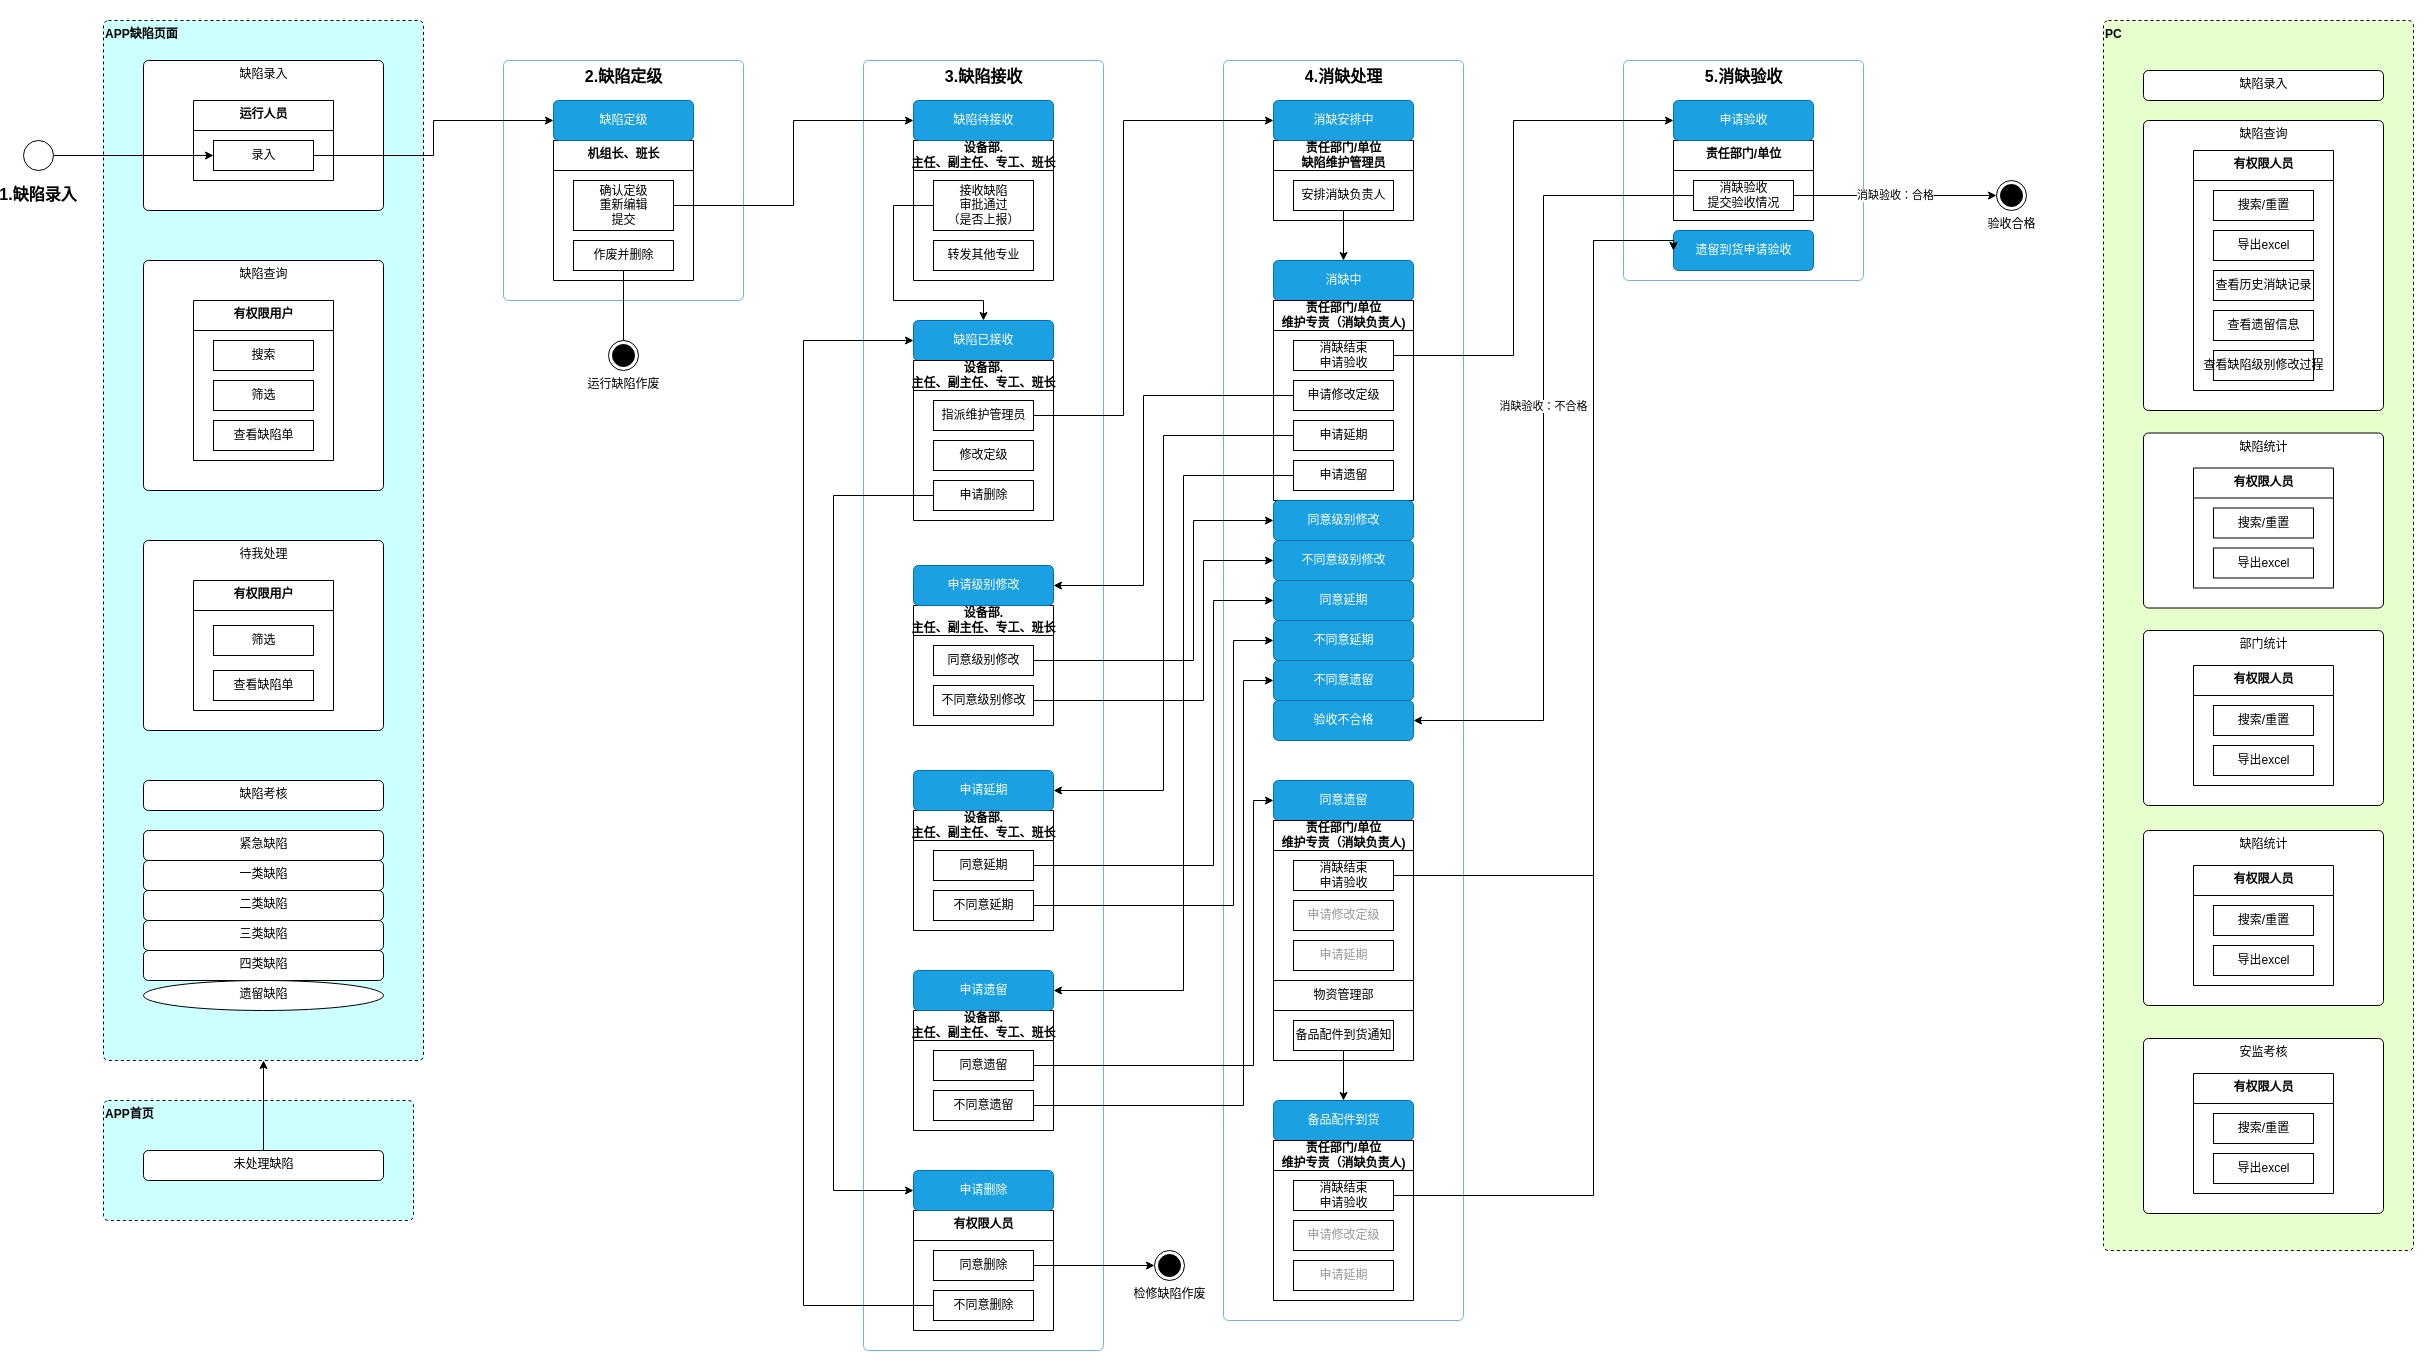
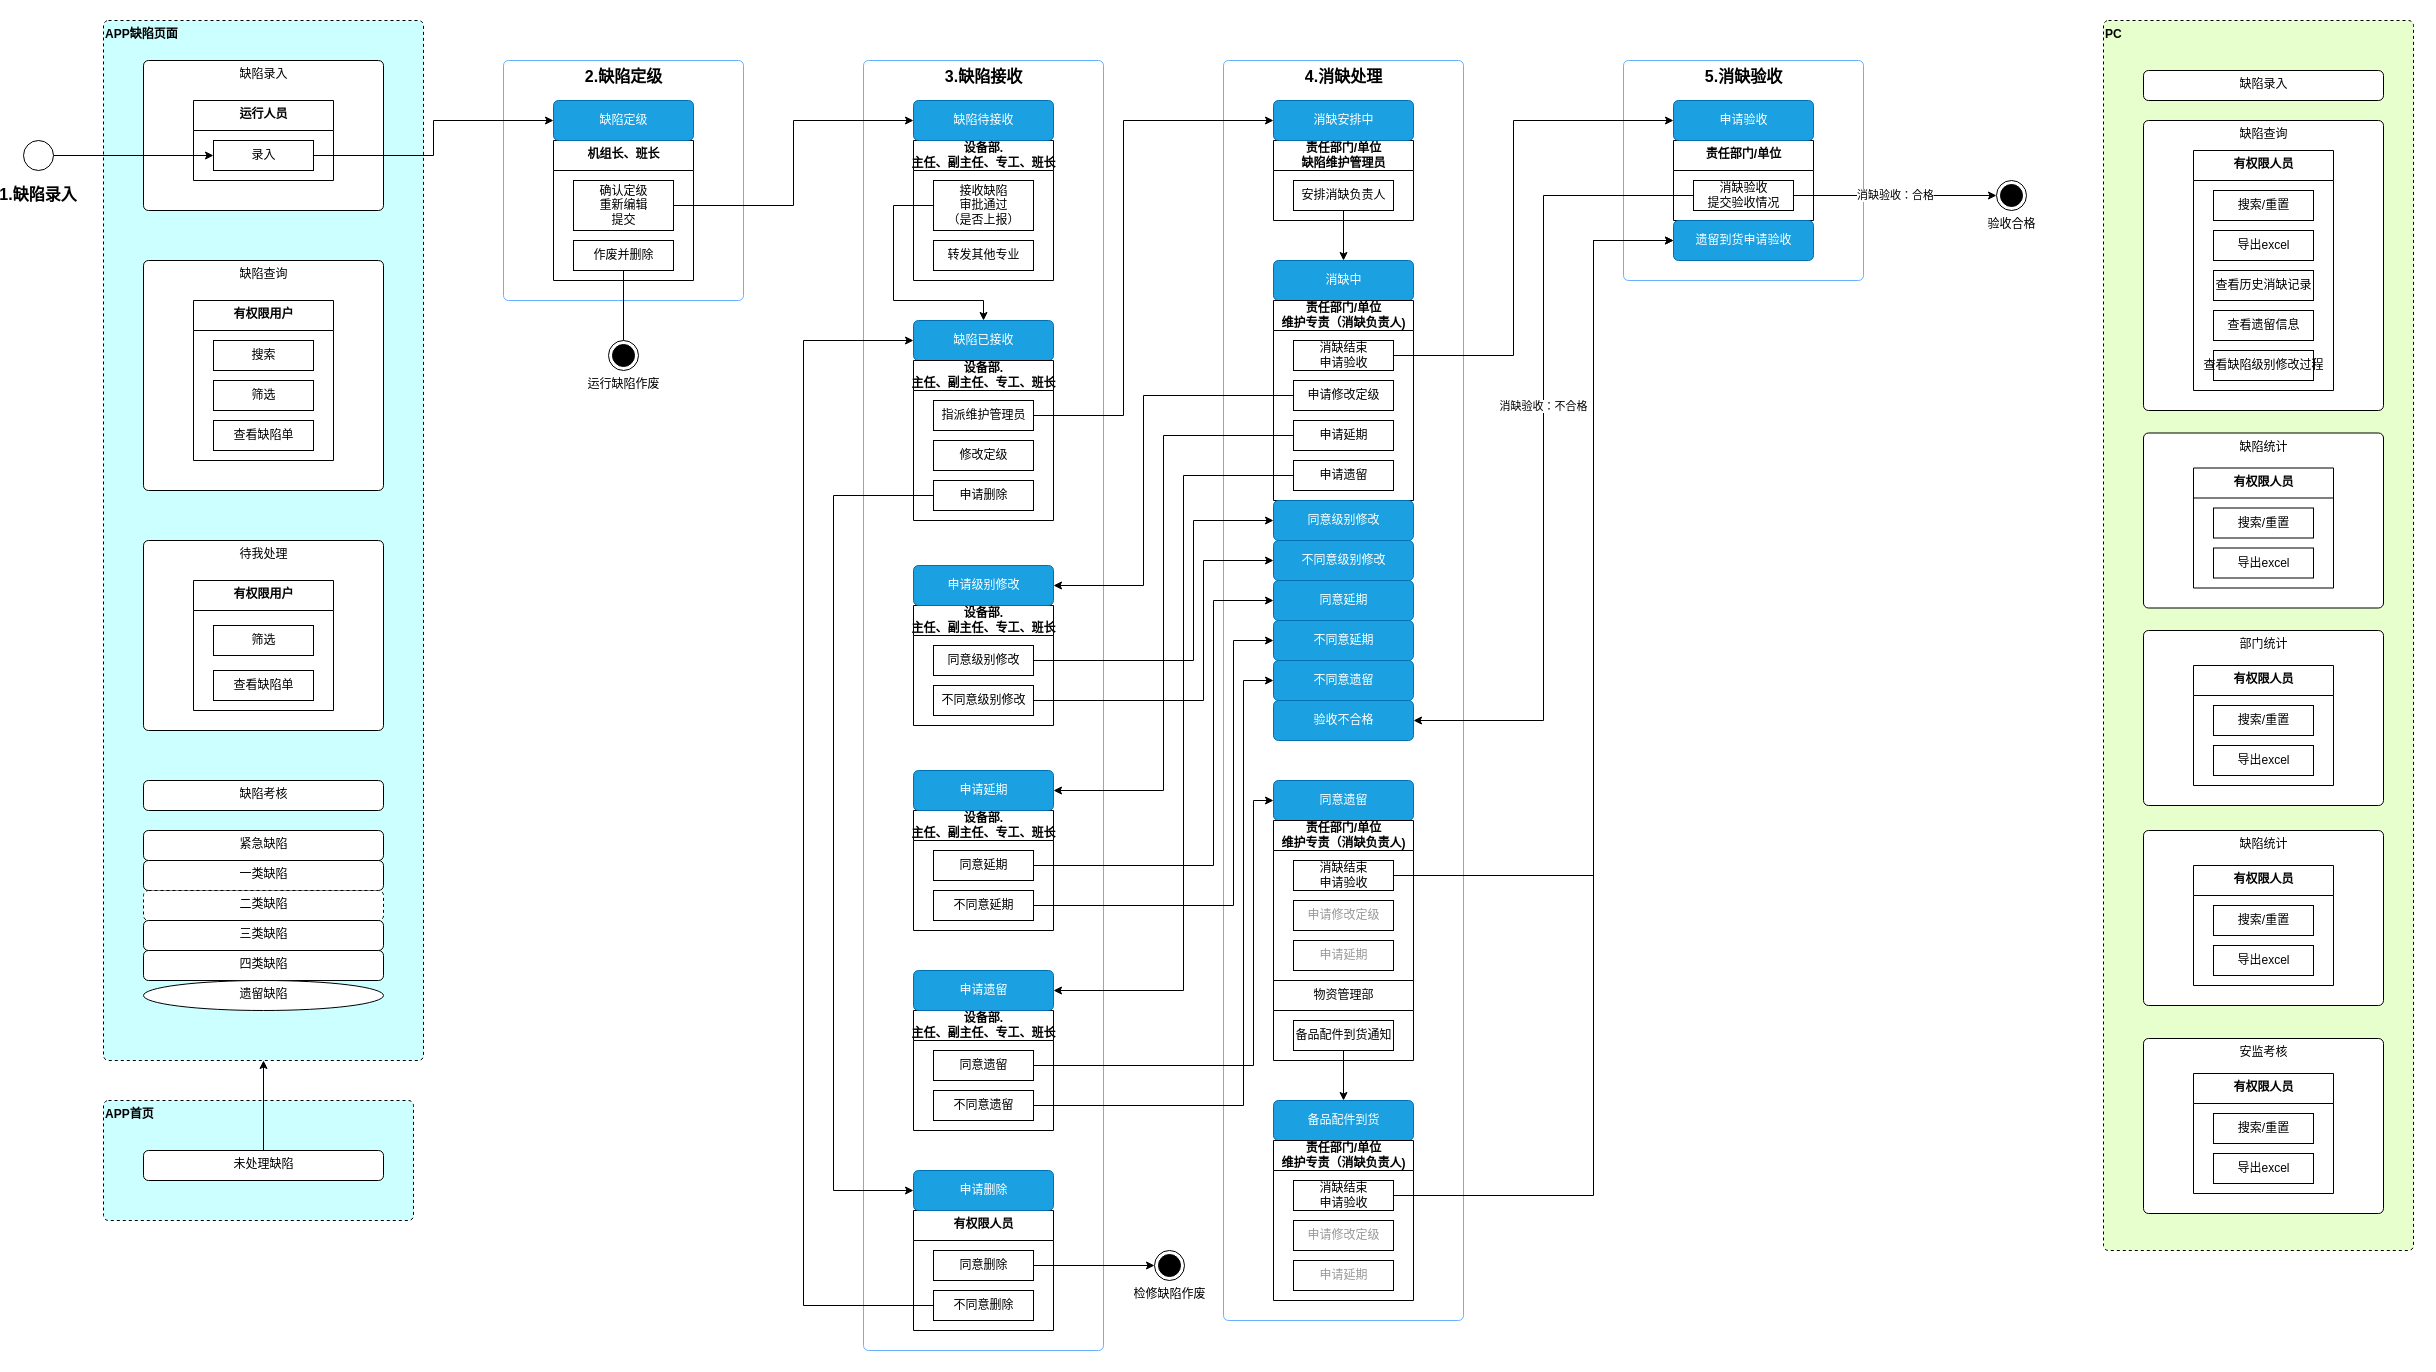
node "遗留到货申请验收": moved (1744, 251) -> (1744, 241)
node "二类缺陷": style solid -> dashed
